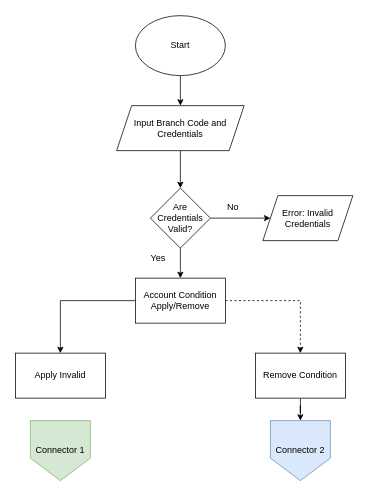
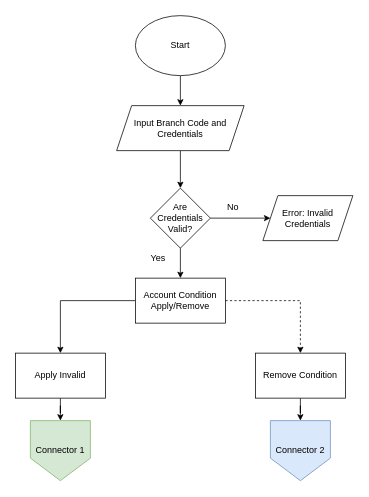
edge "Apply Invalid" -> "Connector 1": added
